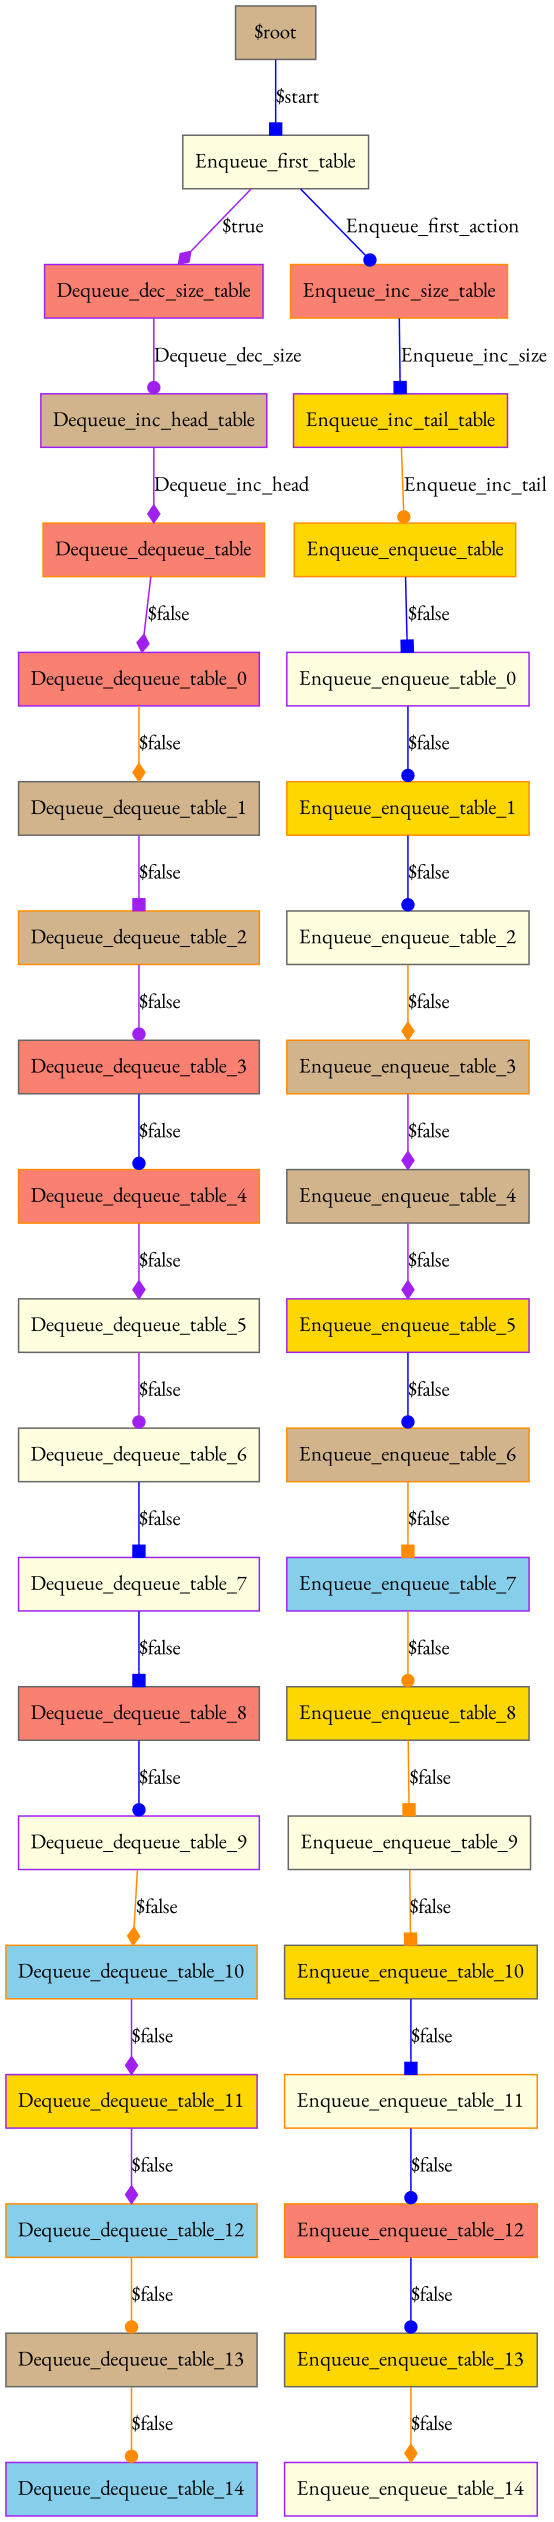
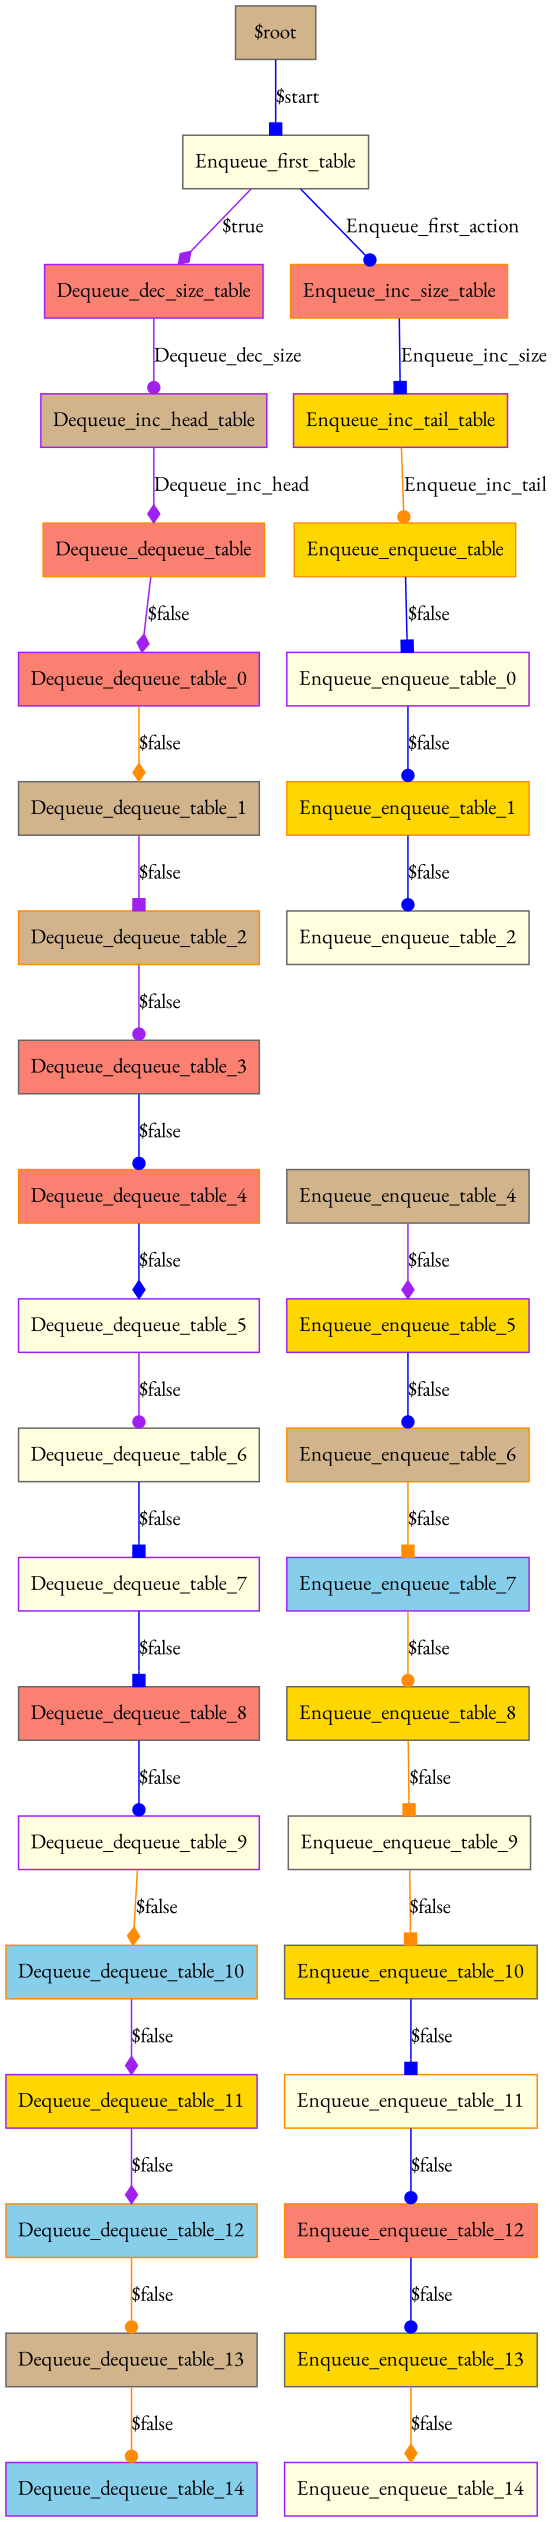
node "Enqueue_enqueue_table_3": removed
edge "Dequeue_dequeue_table_4" -> "Dequeue_dequeue_table_5": color purple -> blue
node "Dequeue_dequeue_table_5": color gray40 -> purple
